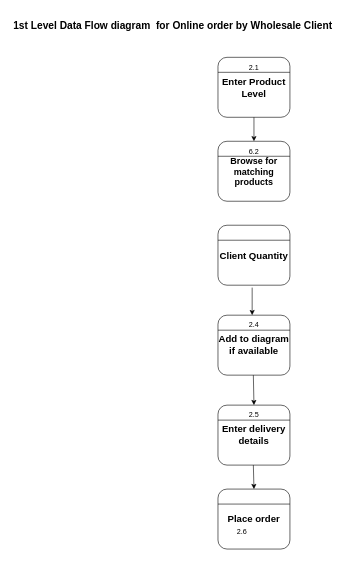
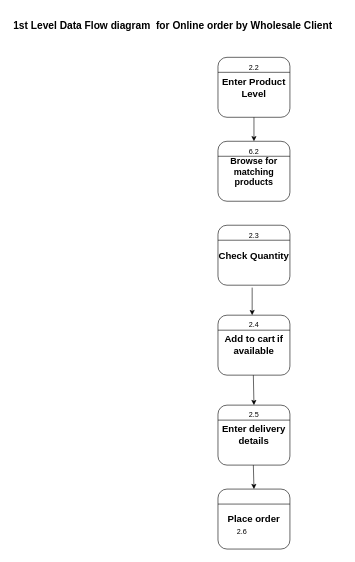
node "2.1": label "2.1" -> "2.2"
node "2.3": added
node "Client Quantity": label "Client Quantity" -> "Check Quantity"
node "Add to diagram if available": label "Add to diagram if available" -> "Add to cart if available"
